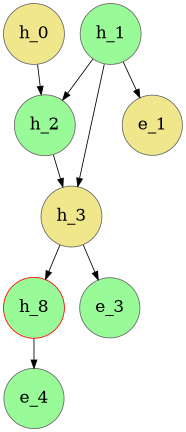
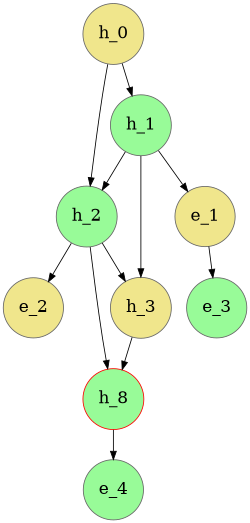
edge "h_0" -> "h_1": added
edge "h_3" -> "e_3": now "e_1" -> "e_3"
edge "h_2" -> "h_8": added
node "e_2": added
